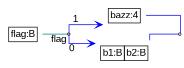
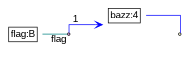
node "b1:B": removed
